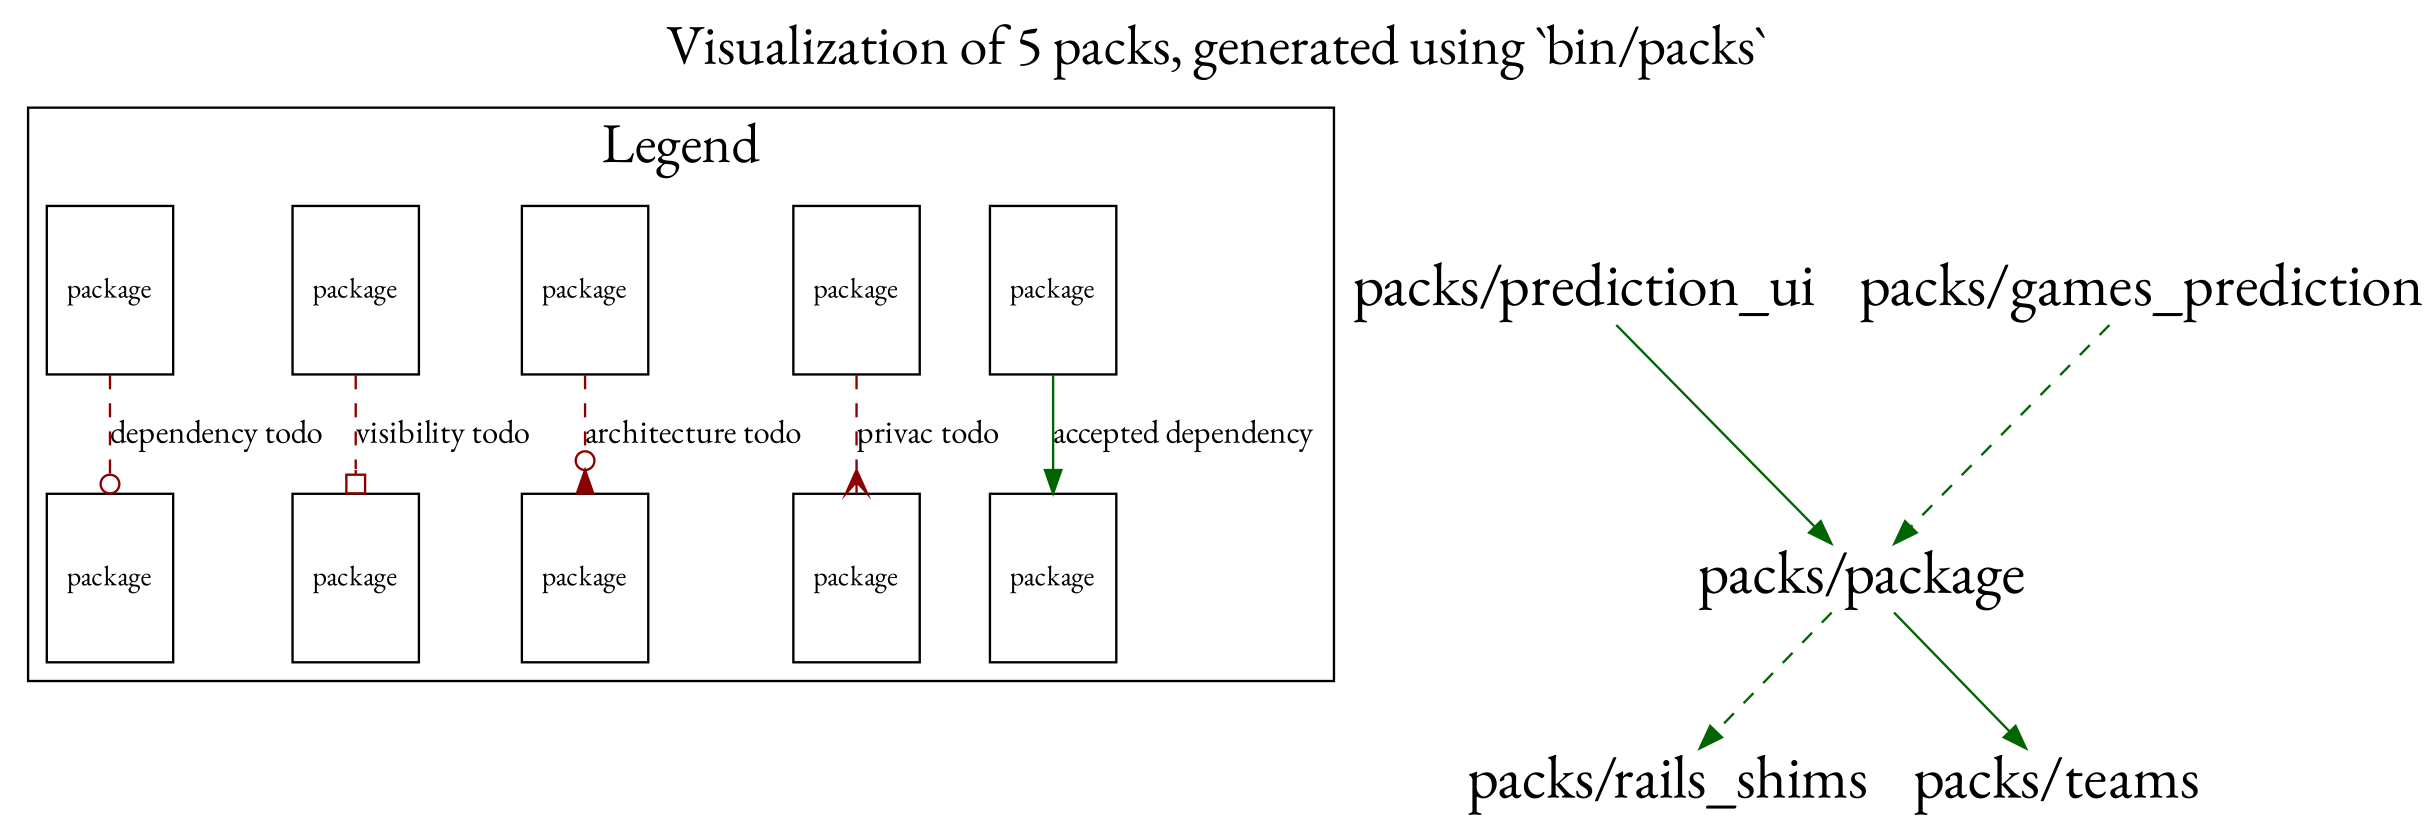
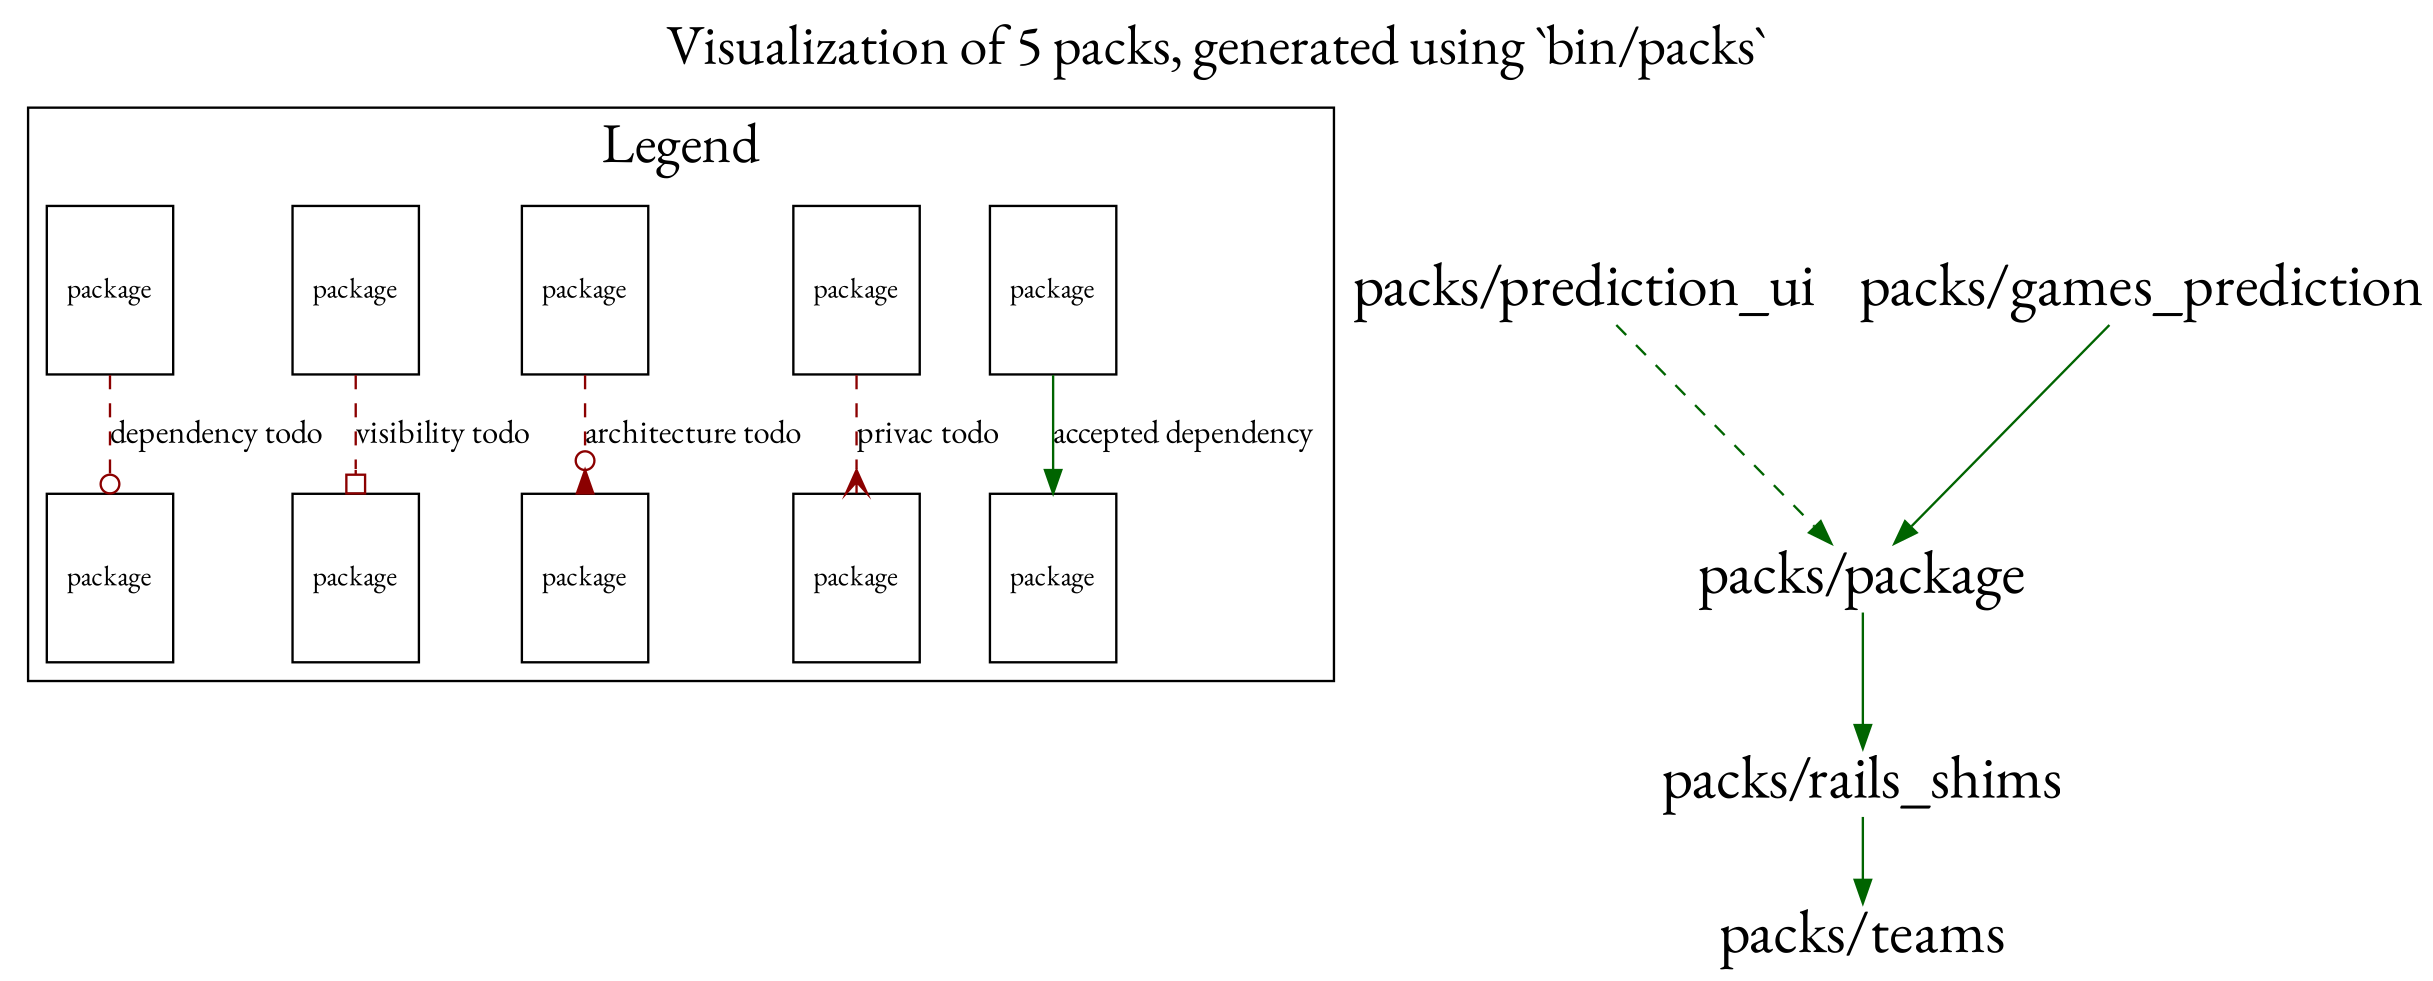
edge "packs/prediction_ui" -> "packs/package": style solid -> dashed
edge "packs/games_prediction" -> "packs/package": style dashed -> solid
edge "packs/package" -> "packs/rails_shims": style dashed -> solid
edge "packs/package" -> "packs/teams": now "packs/rails_shims" -> "packs/teams"
